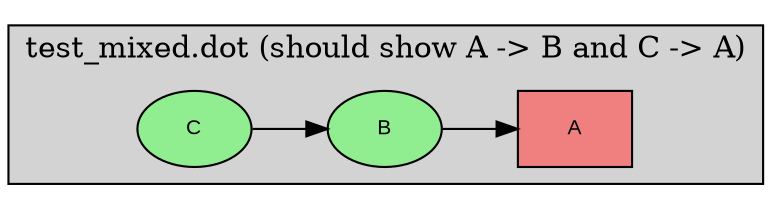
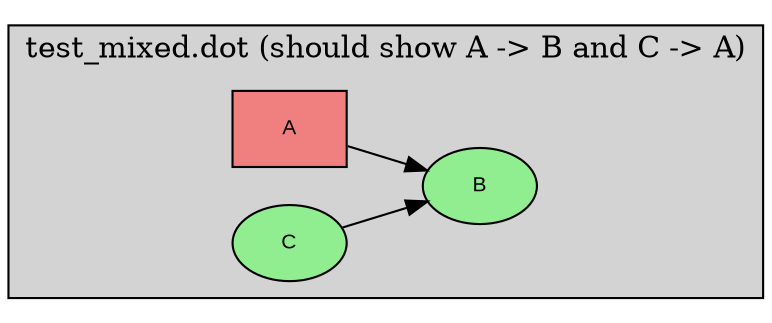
edge "B" -> "A": reversed
